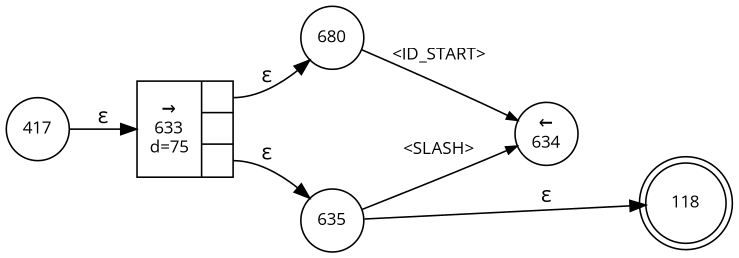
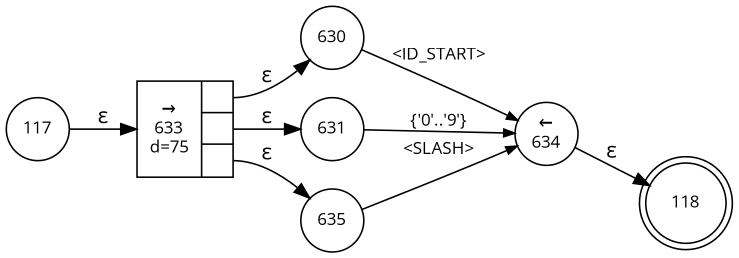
node "680": label "680" -> "630"
node "417": label "417" -> "117"
node "631": added
edge "635" -> "118": now "← 634" -> "118"
